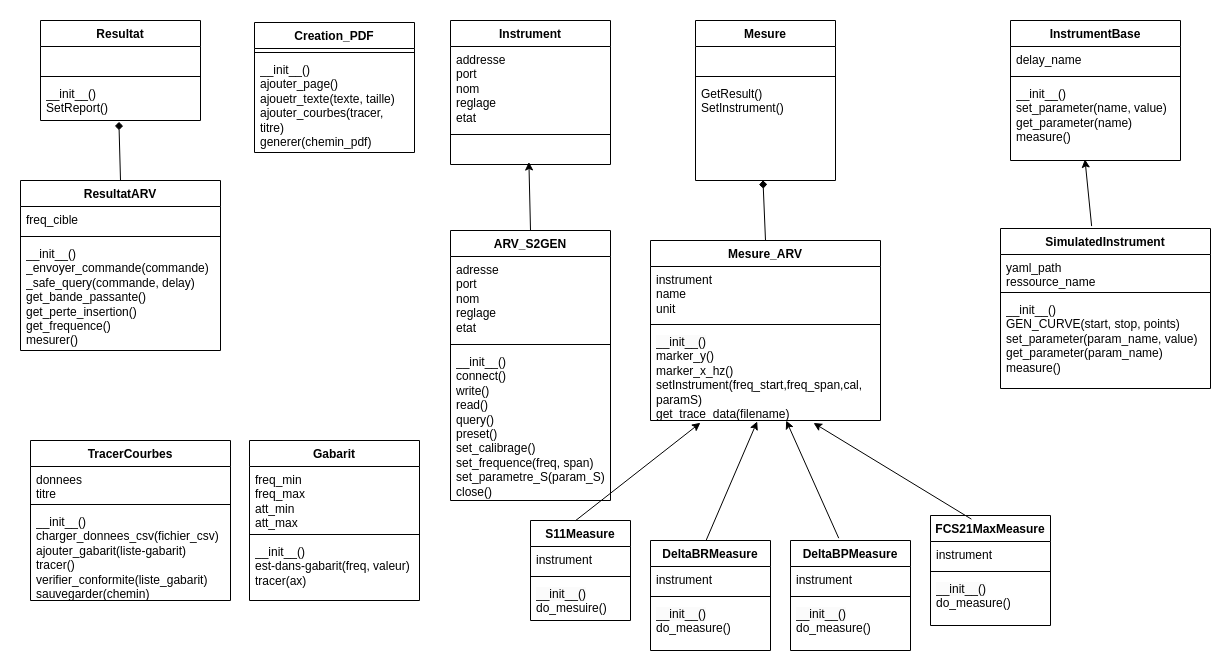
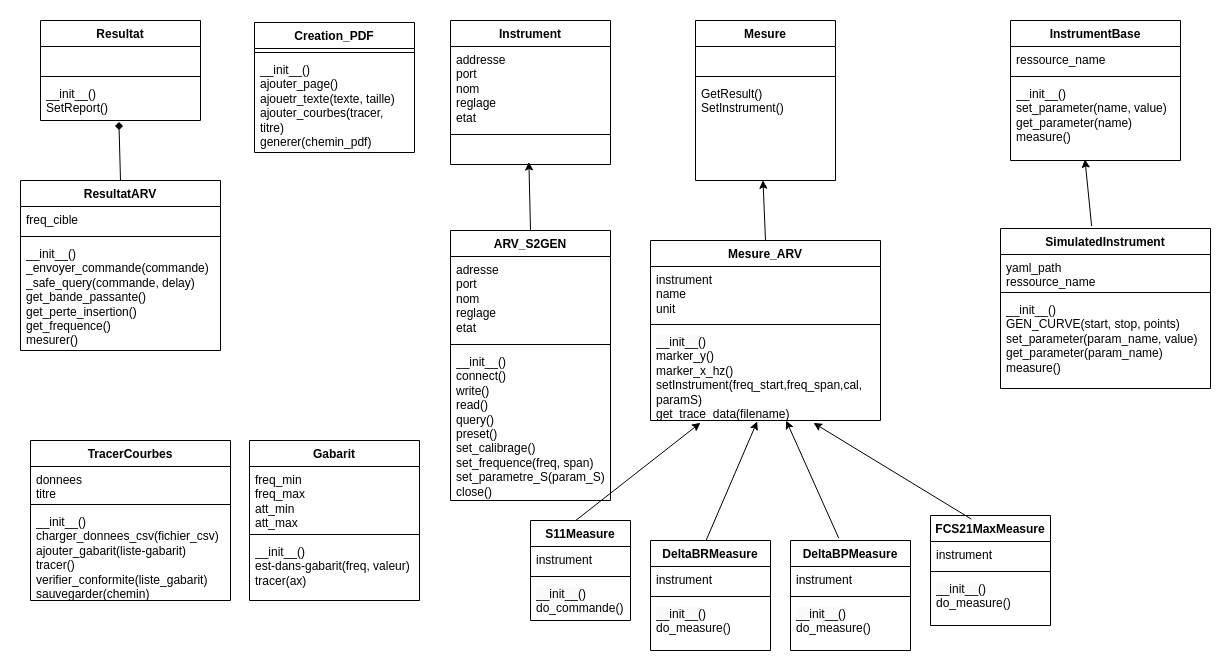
node "delay_name": label "delay_name" -> "ressource_name"
edge "Mesure_ARV" -> "GetResult() SetInstrument()": arrowhead diamond -> classic
node "__init__() do_mesuire()": label "__init__() do_mesuire()" -> "__init__() do_commande()"
